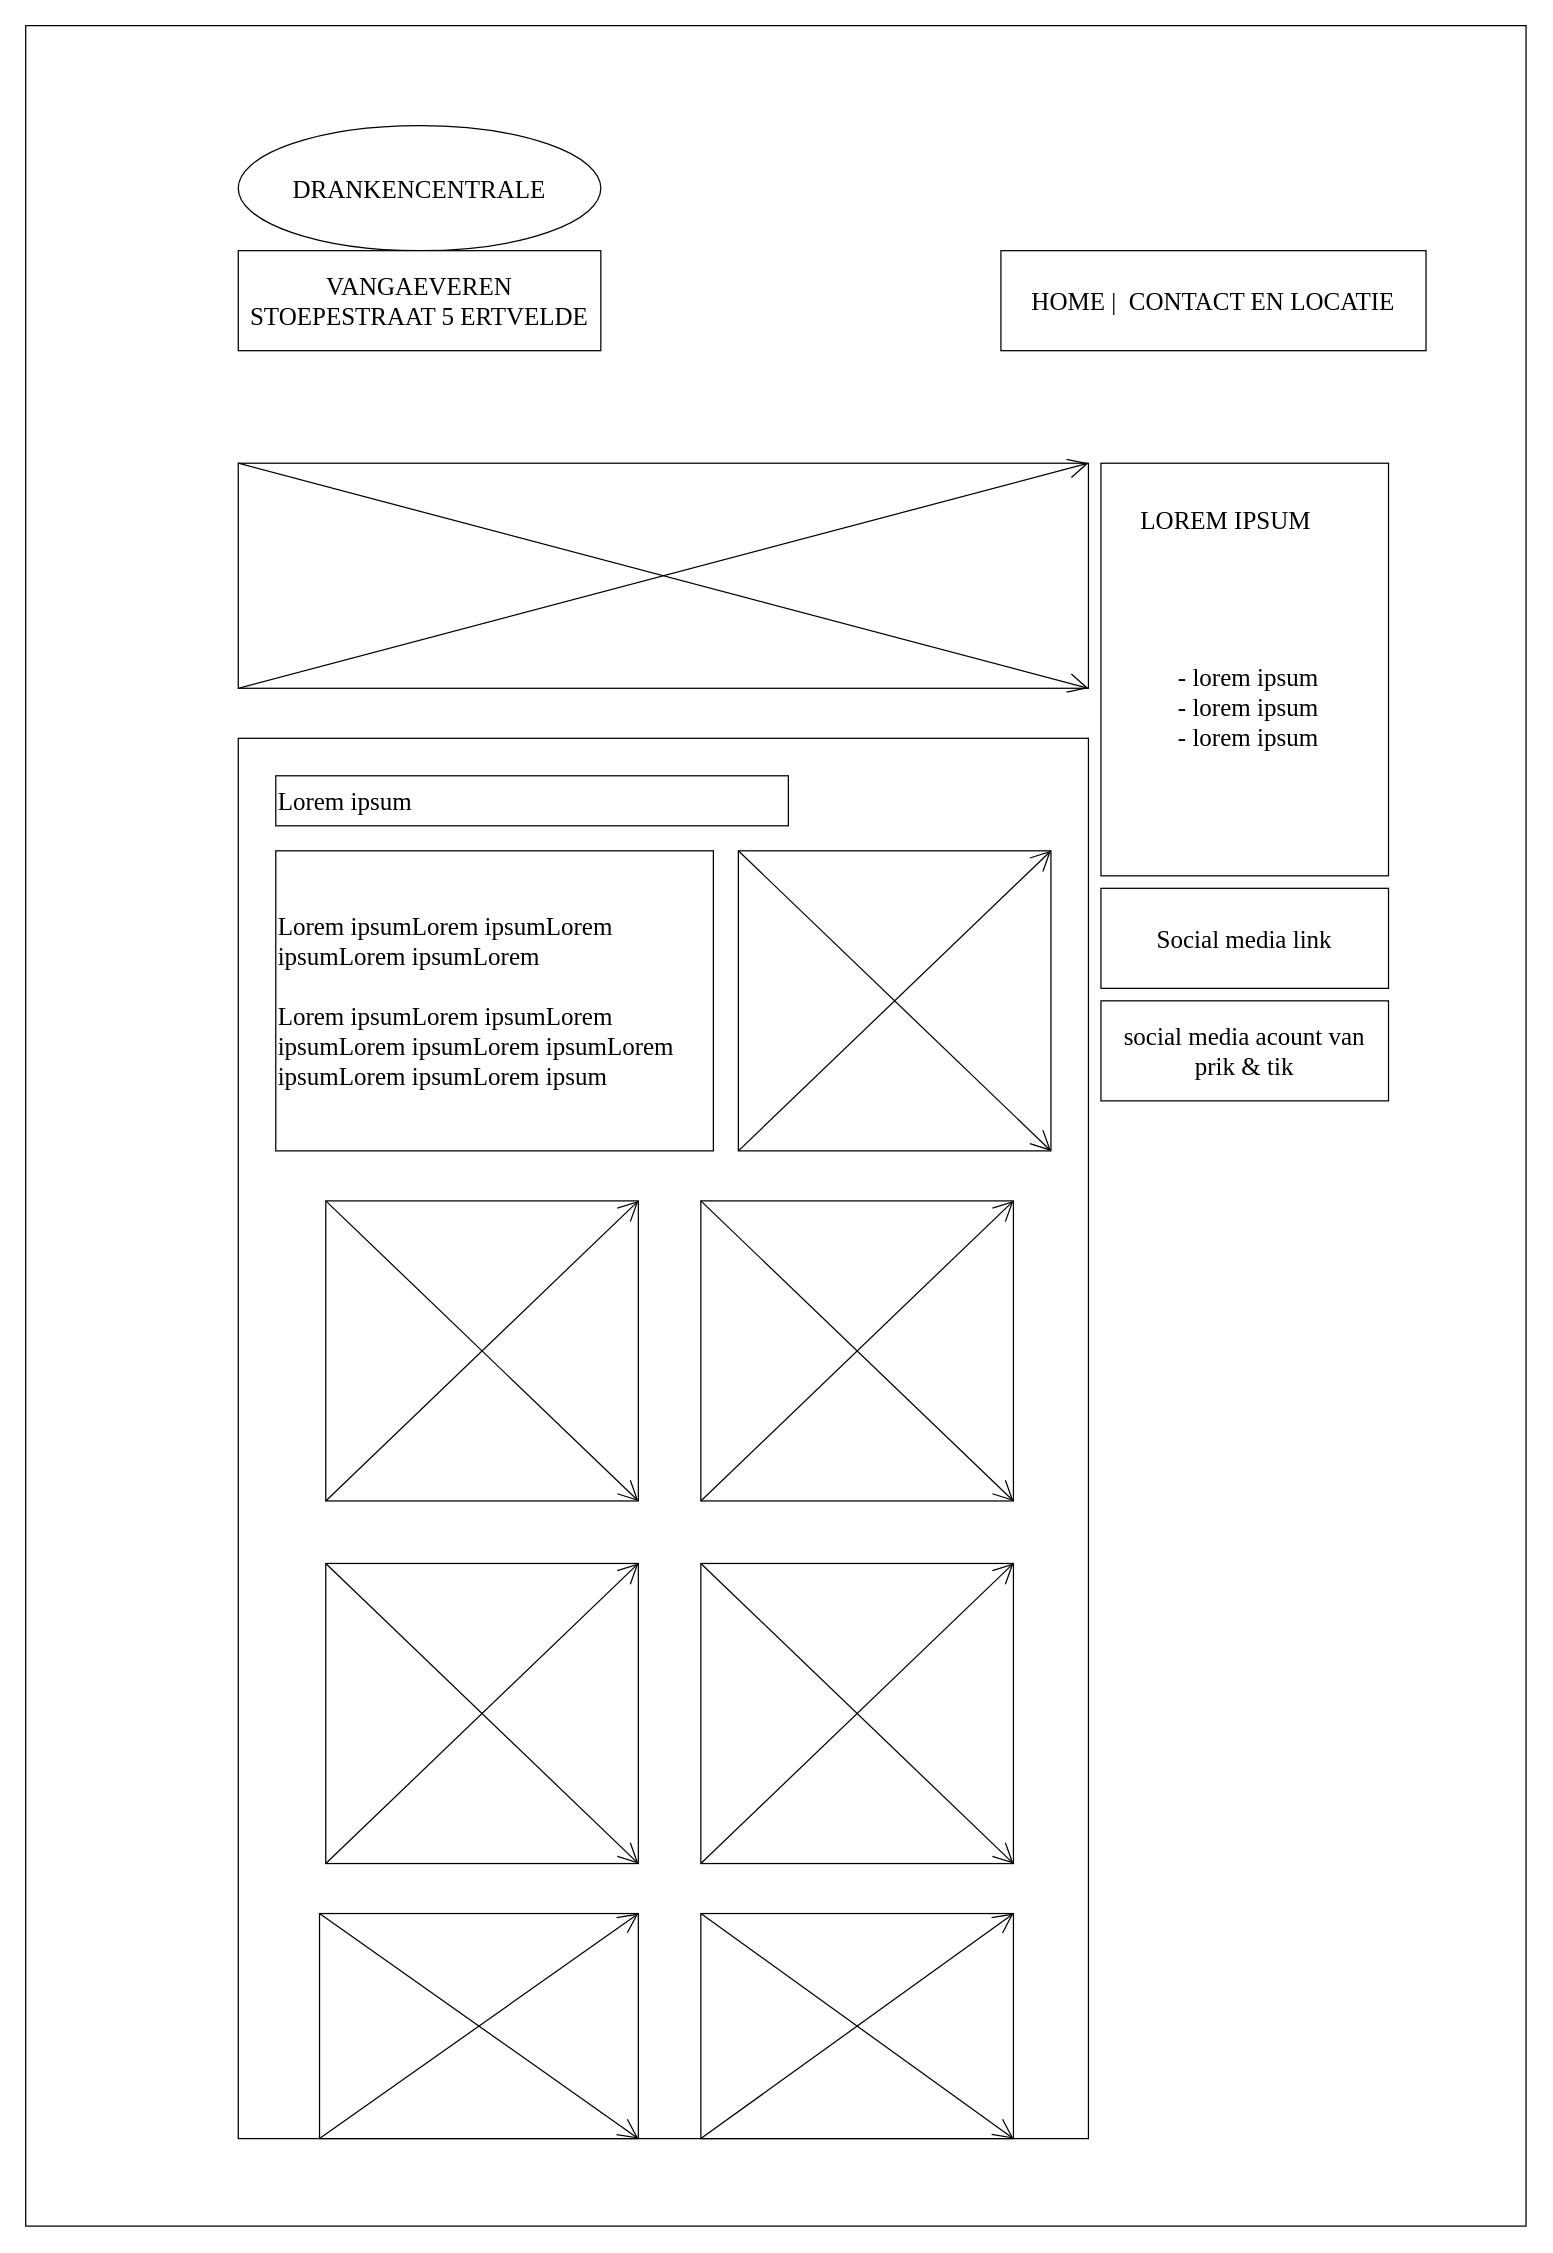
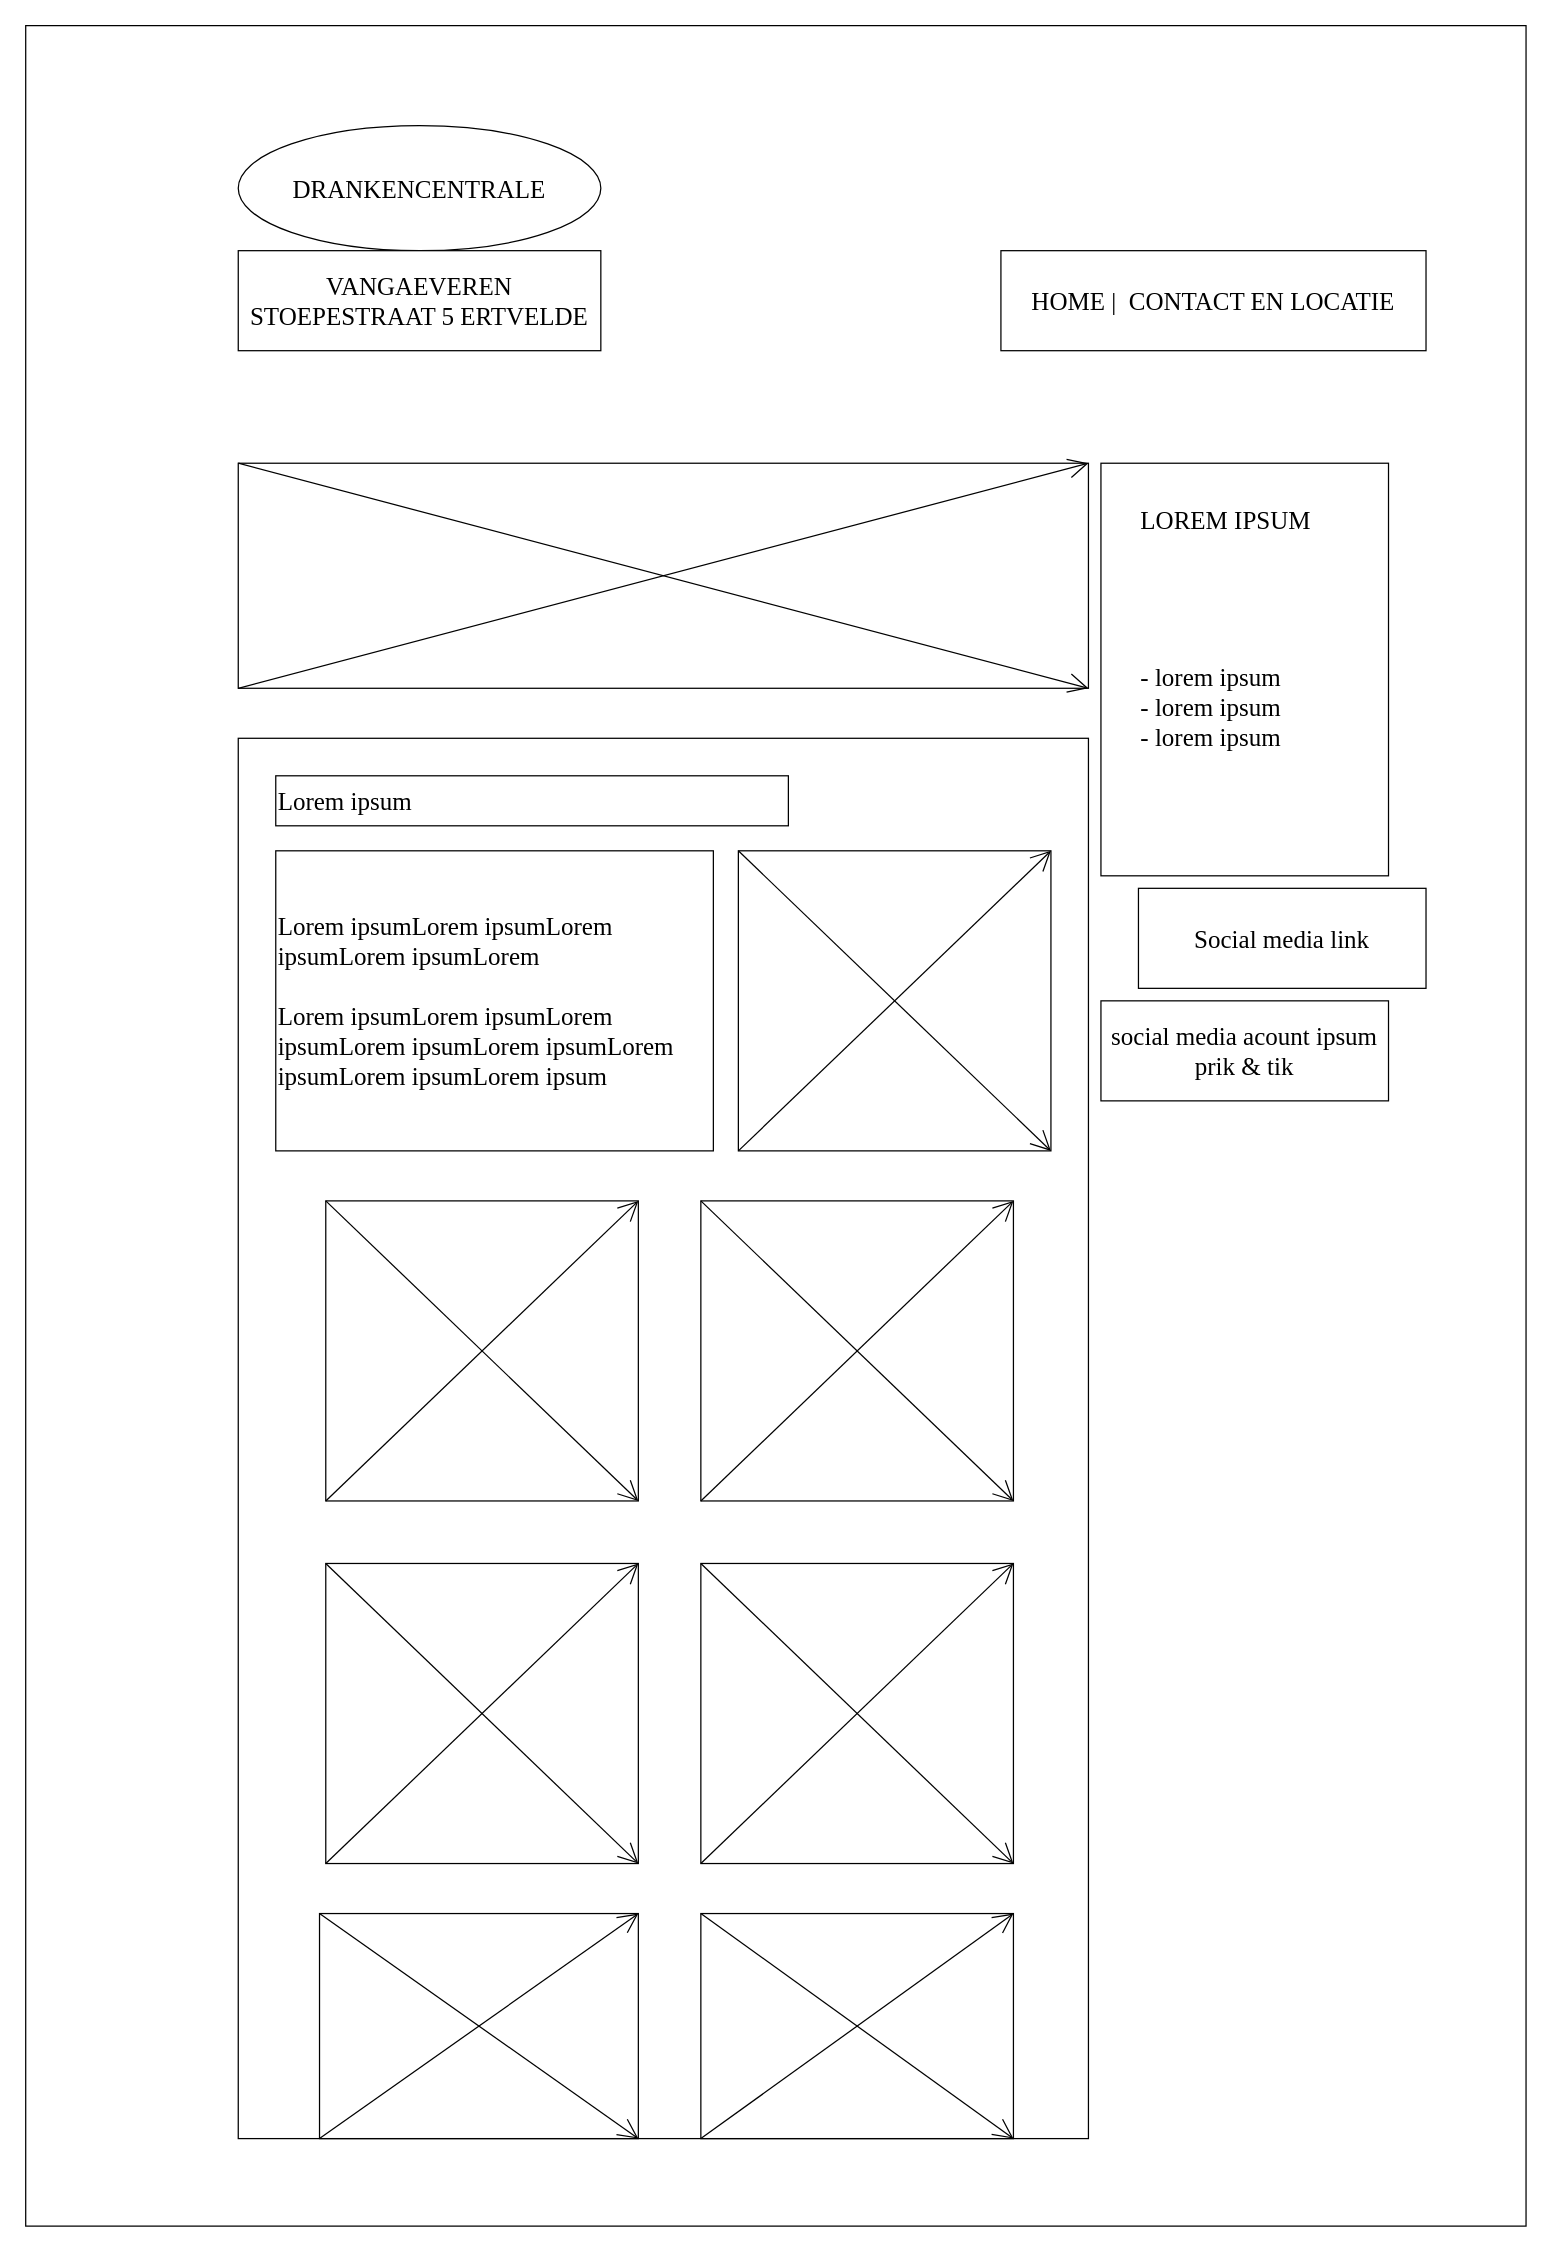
node "- lorem ipsum - lorem ipsum - lorem ipsum": moved (1276, 707) -> (1238, 707)
node "Social media link": moved (1244, 938) -> (1282, 938)
node "social media acount van prik & tik": label "social media acount van prik & tik" -> "social media acount ipsum prik & tik"
